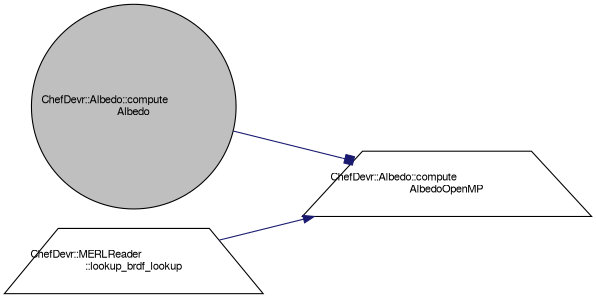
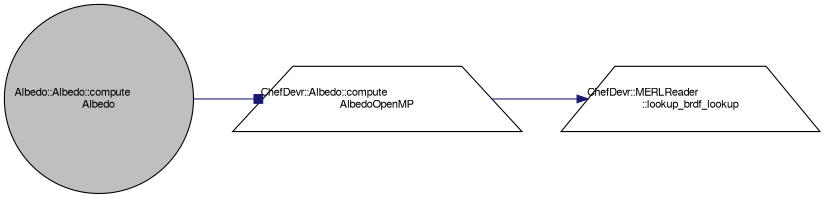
node "ChefDevr::Albedo::compute Albedo": label "ChefDevr::Albedo::compute Albedo" -> "Albedo::Albedo::compute Albedo"
edge "ChefDevr::MERLReader ::lookup_brdf_lookup" -> "ChefDevr::Albedo::compute AlbedoOpenMP": reversed
